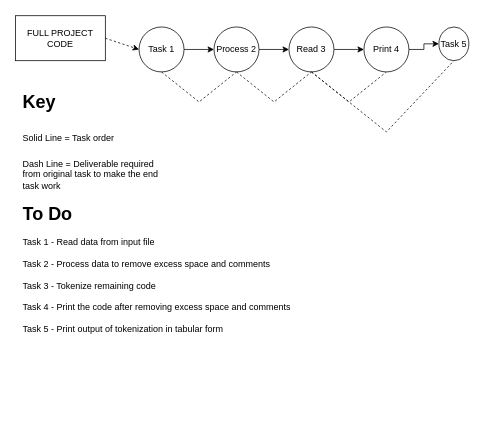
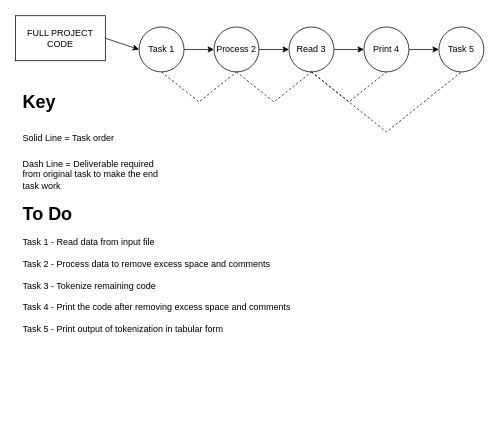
edge "FULL PROJECT CODE" -> "Task 1": style dashed -> solid
node "Task 5": size 30x34 -> 45x45
